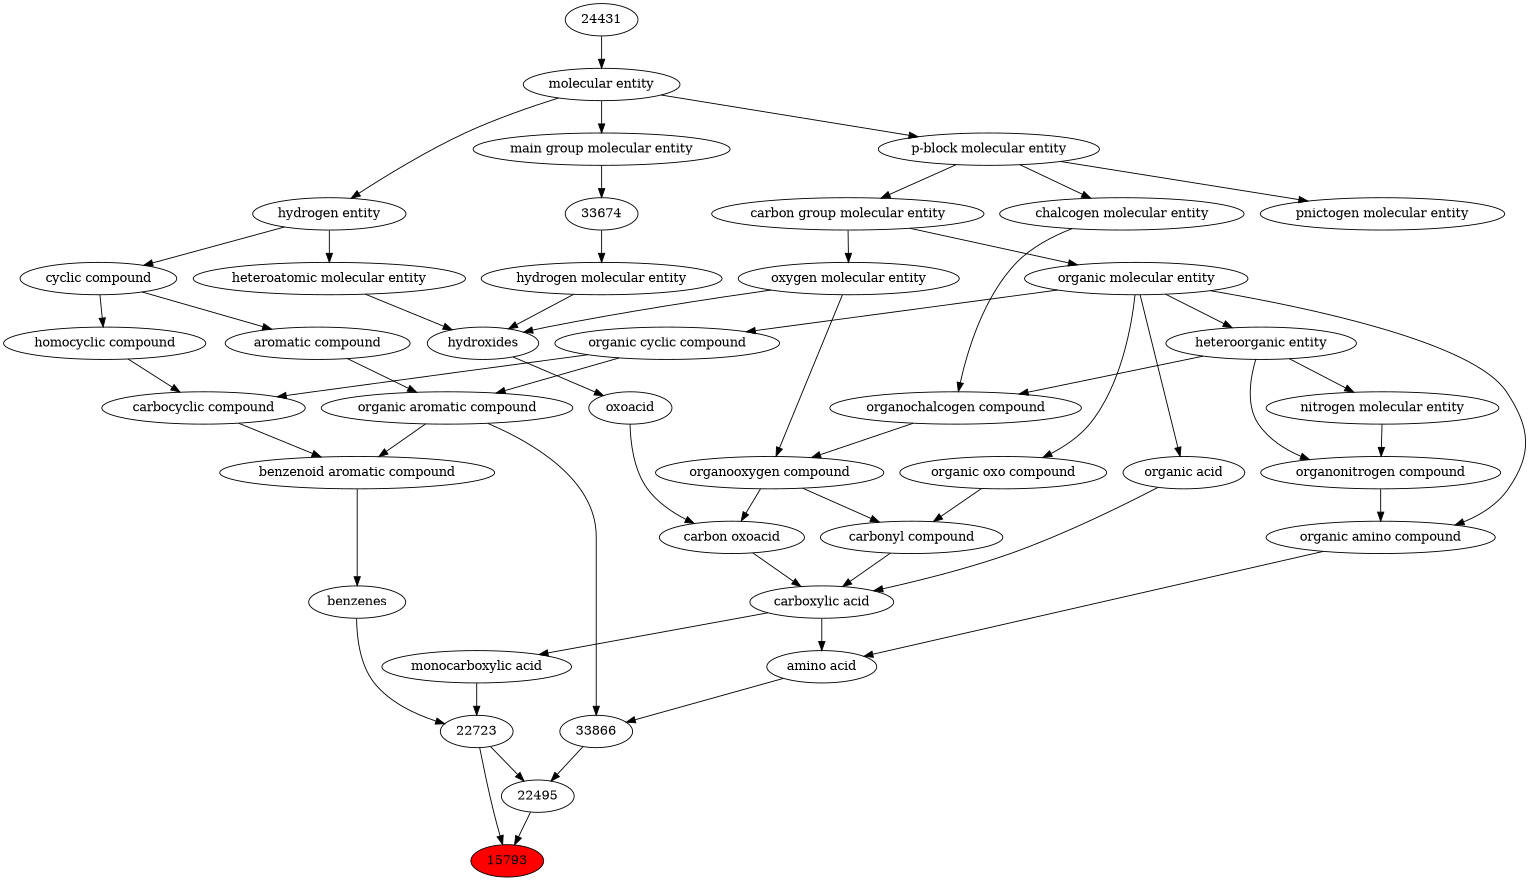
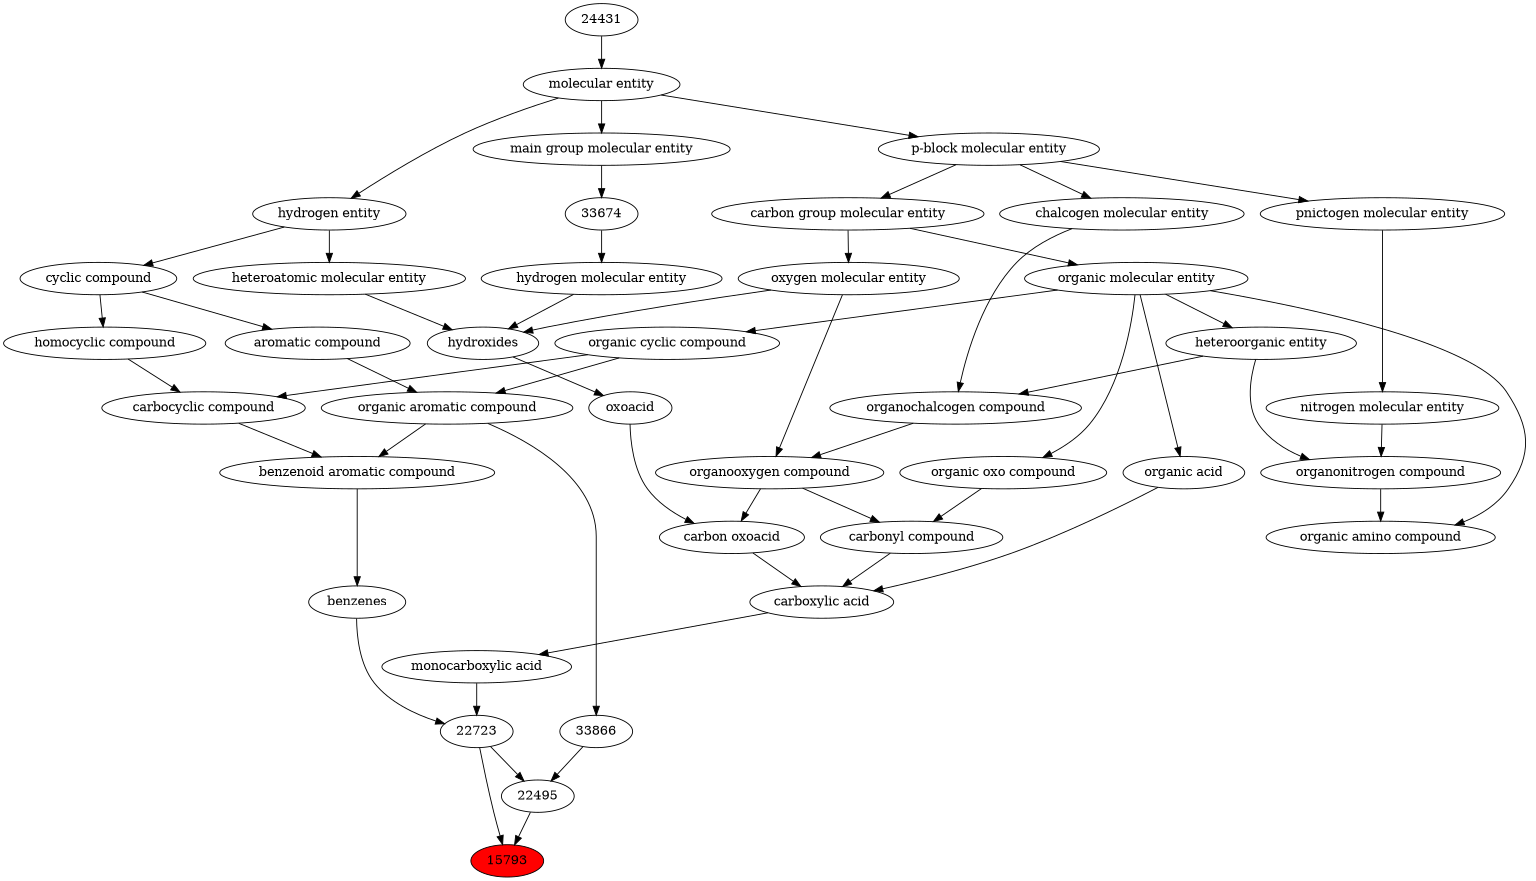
edge "heteroorganic entity" -> "nitrogen molecular entity": now "pnictogen molecular entity" -> "nitrogen molecular entity"
node "amino acid": removed
